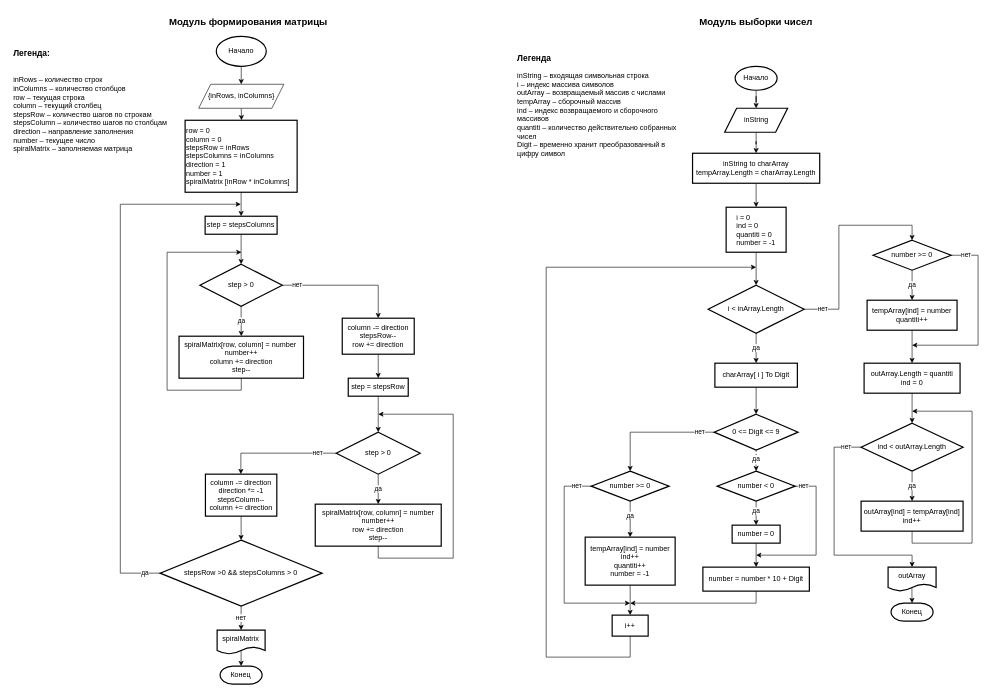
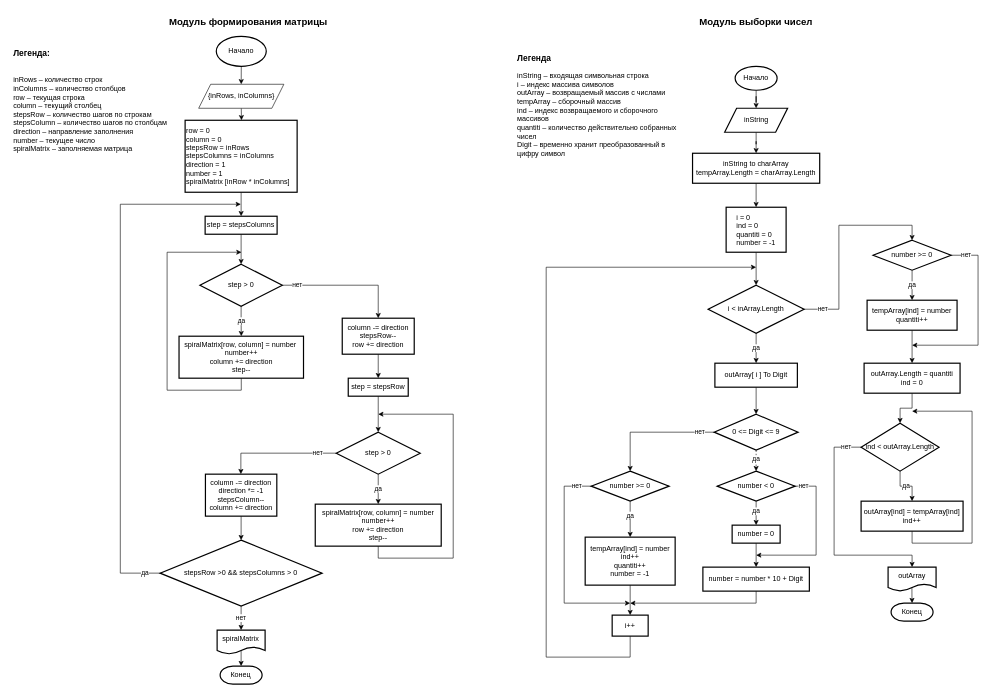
node "charArray[ i ] To Digit": label "charArray[ i ] To Digit" -> "outArray[ i ] To Digit"
node "ind < outArray.Length": size 102x48 -> 78x48
